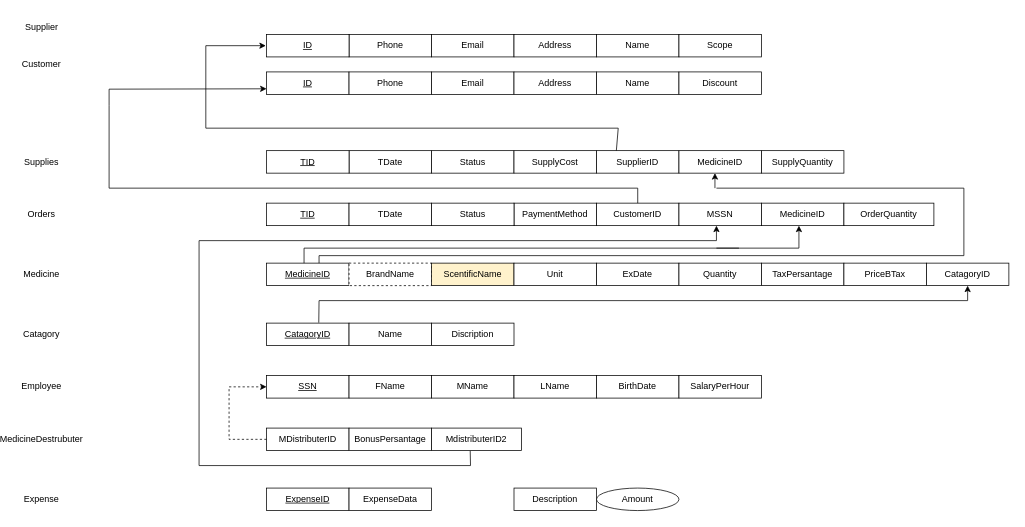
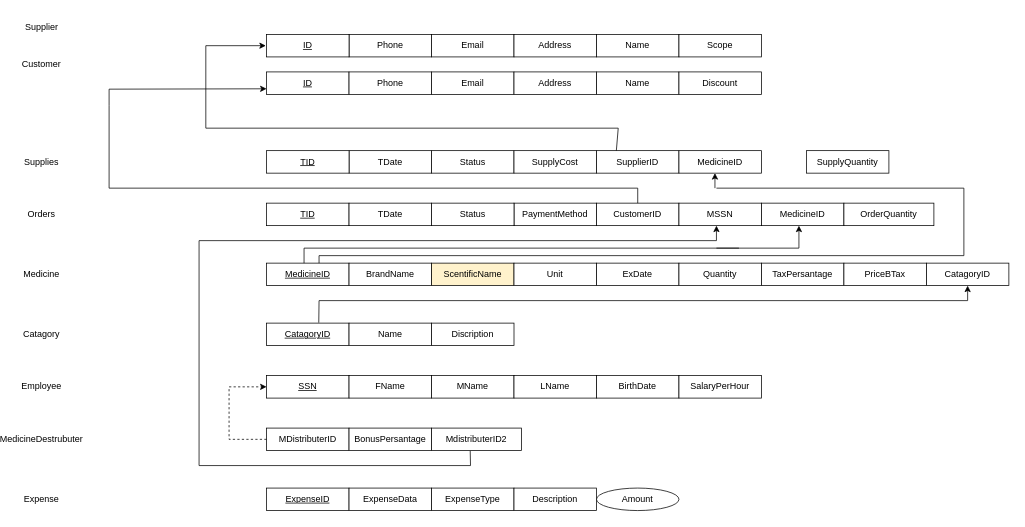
node "SupplyQuantity": moved (803, 162) -> (848, 162)
node "BrandName": style dashed -> solid
node "ExpenseType": added
